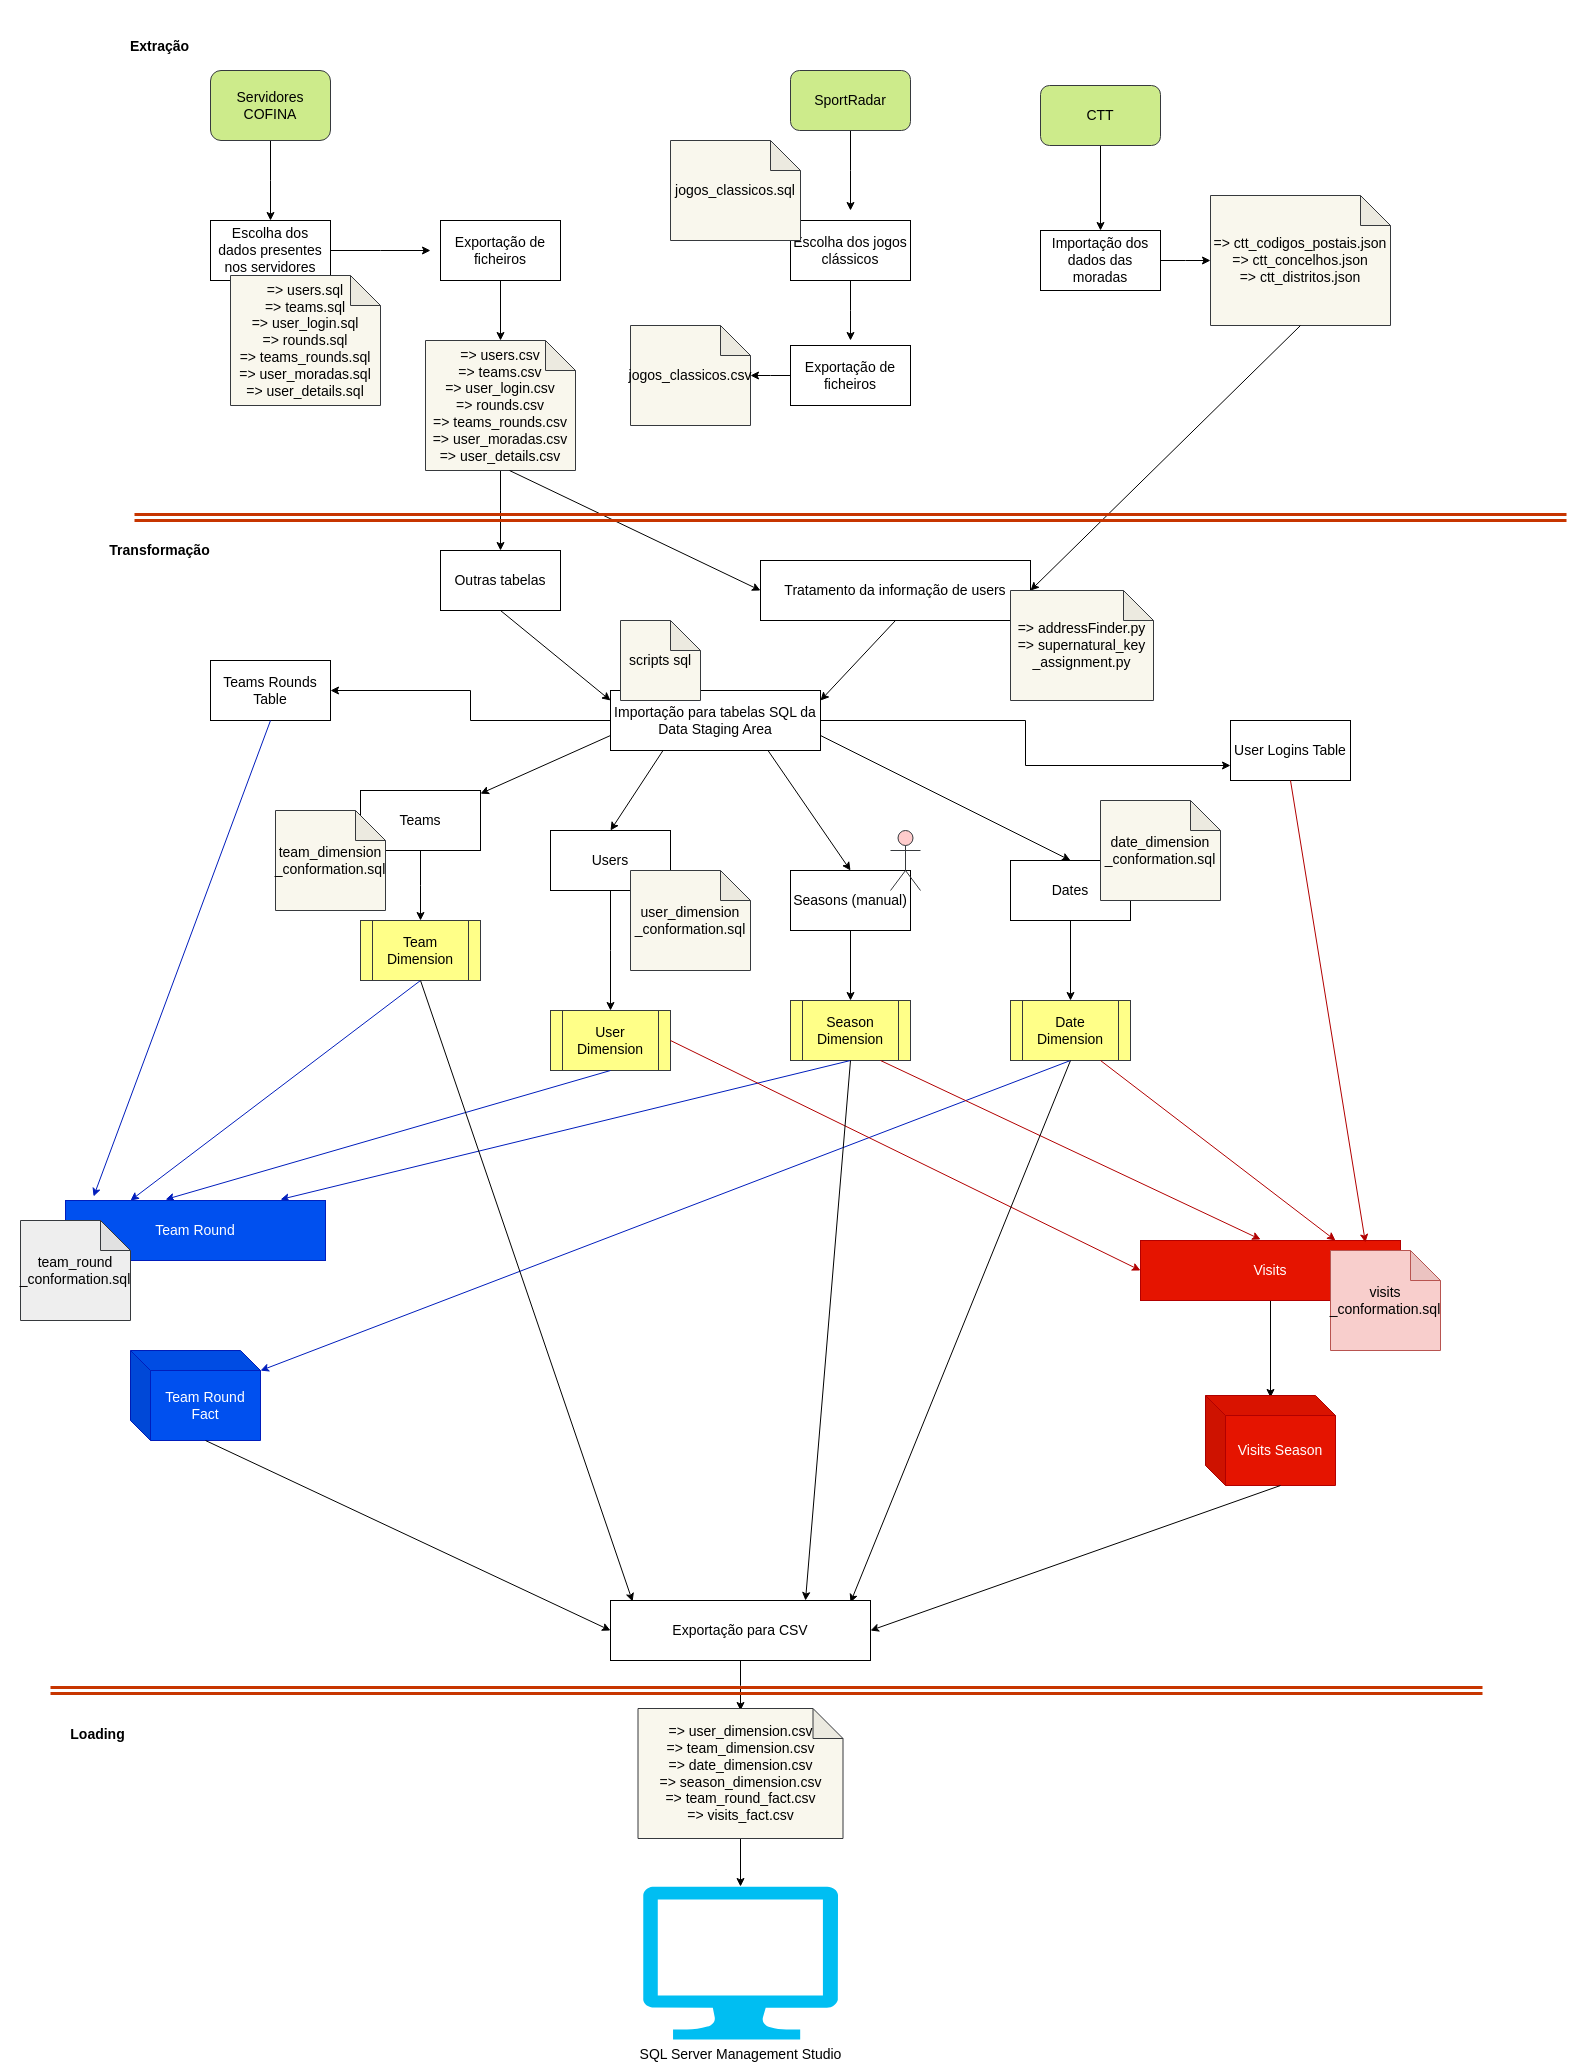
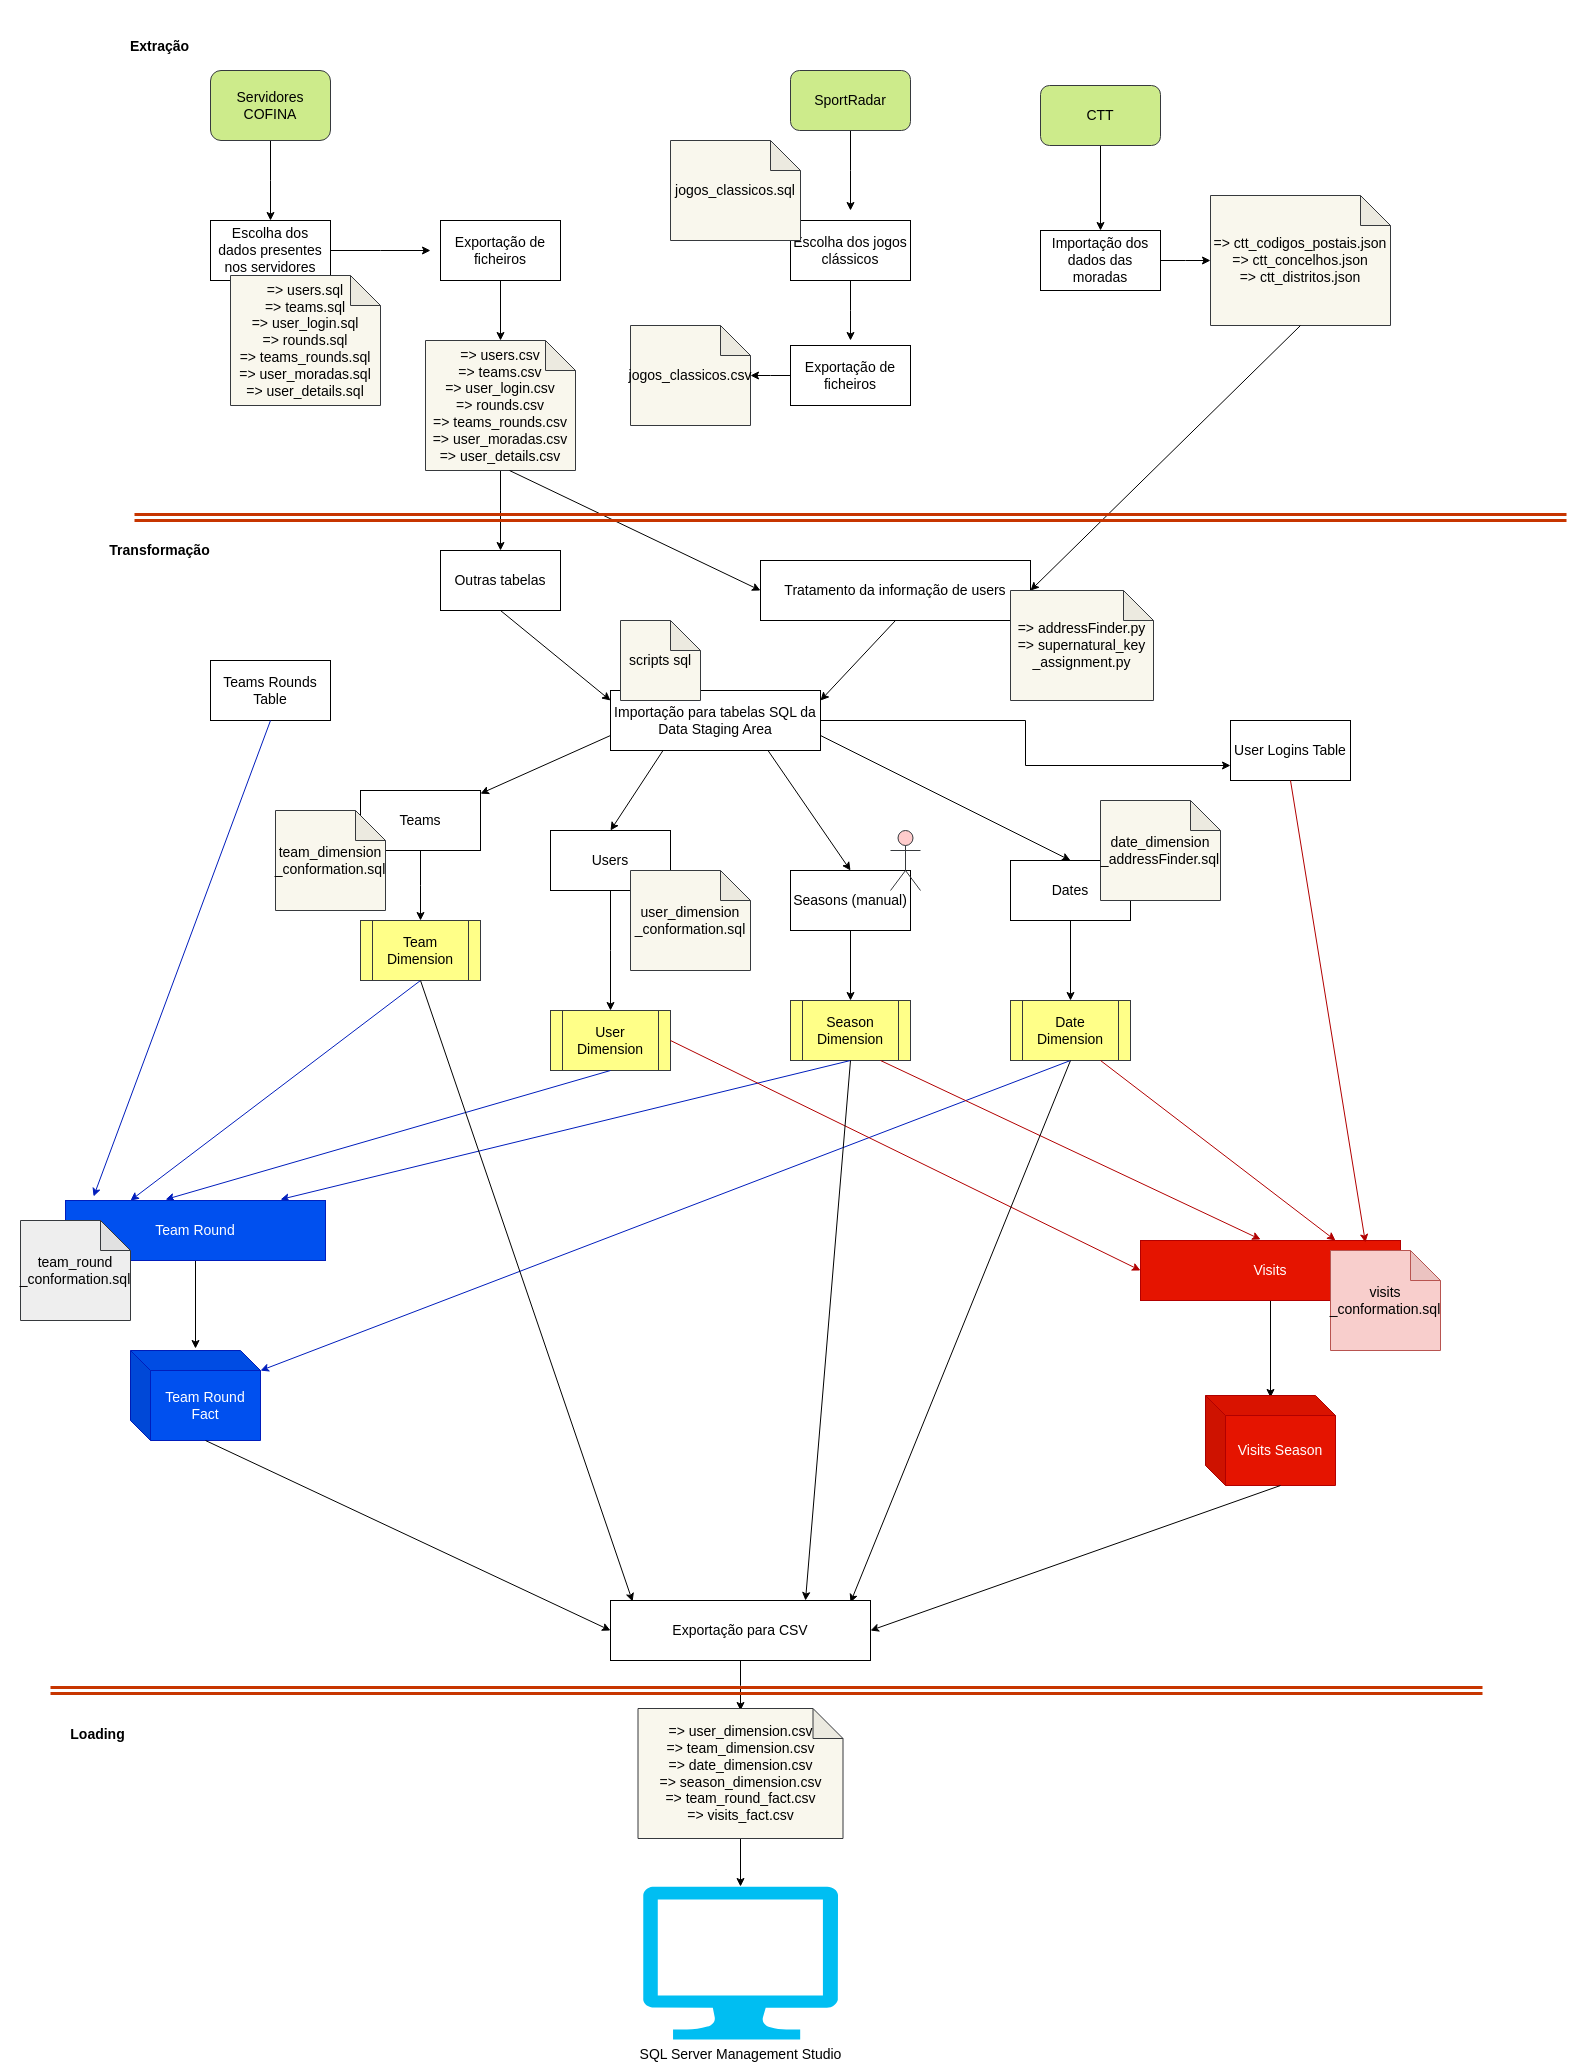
edge "Importação para tabelas SQL da Data Staging Area" -> "Teams Rounds Table": removed
node "date_dimension_conformation.sql": label "date_dimension_conformation.sql" -> "date_dimension_addressFinder.sql"
edge "Team Round" -> "Team Round Fact": added
